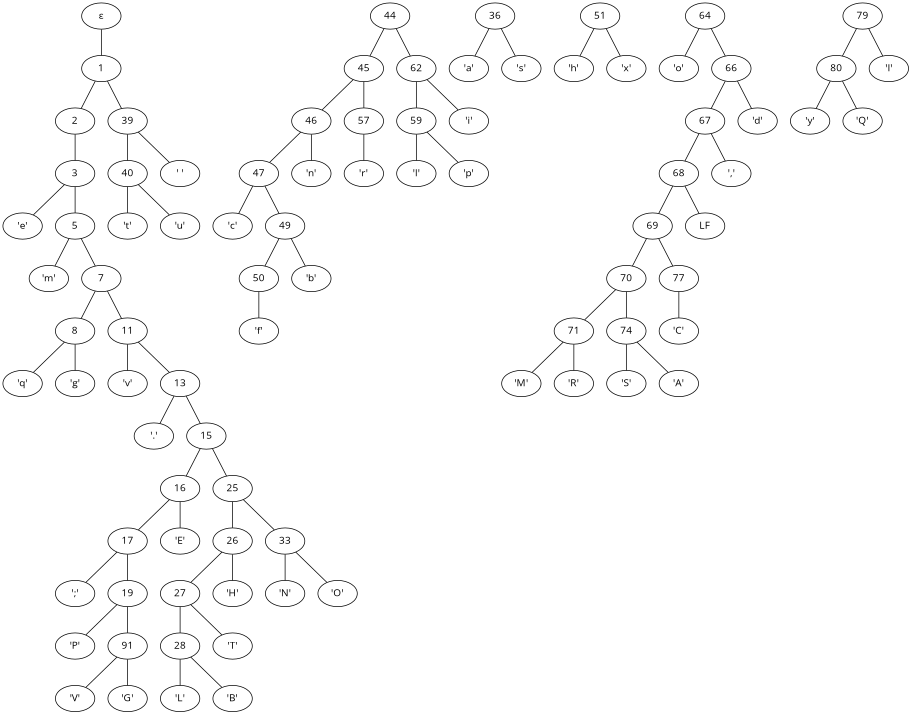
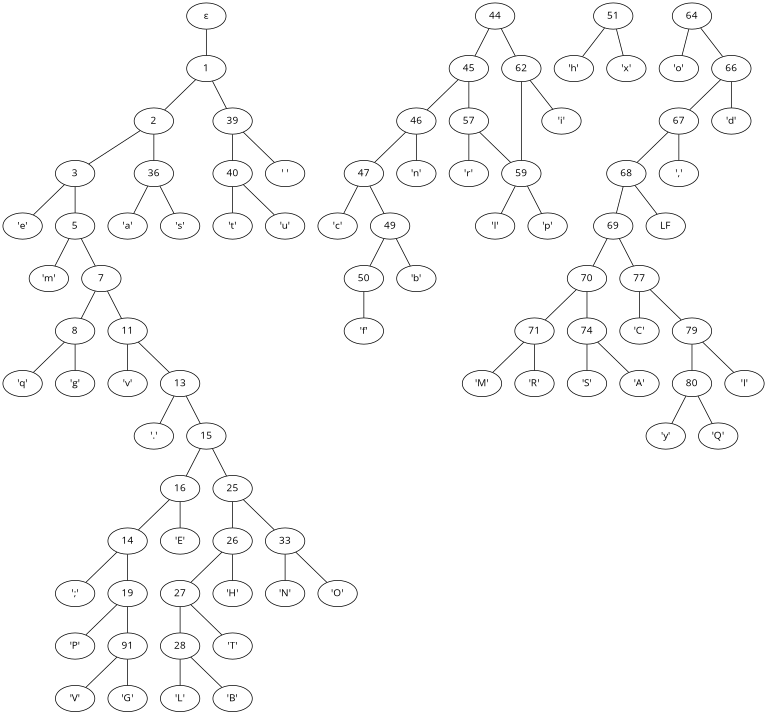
edge "2" -- "36": added
edge "57" -- "59": added
edge "77" -- "79": added
node "17": label "17" -> "14"
